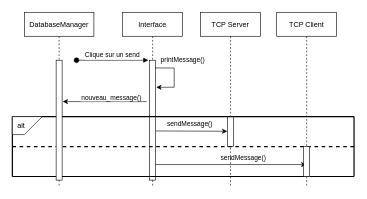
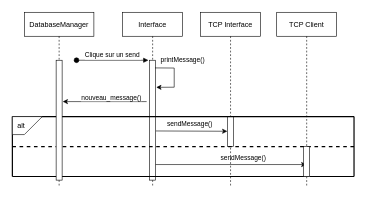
node "TCP Server": label "TCP Server" -> "TCP Interface"
